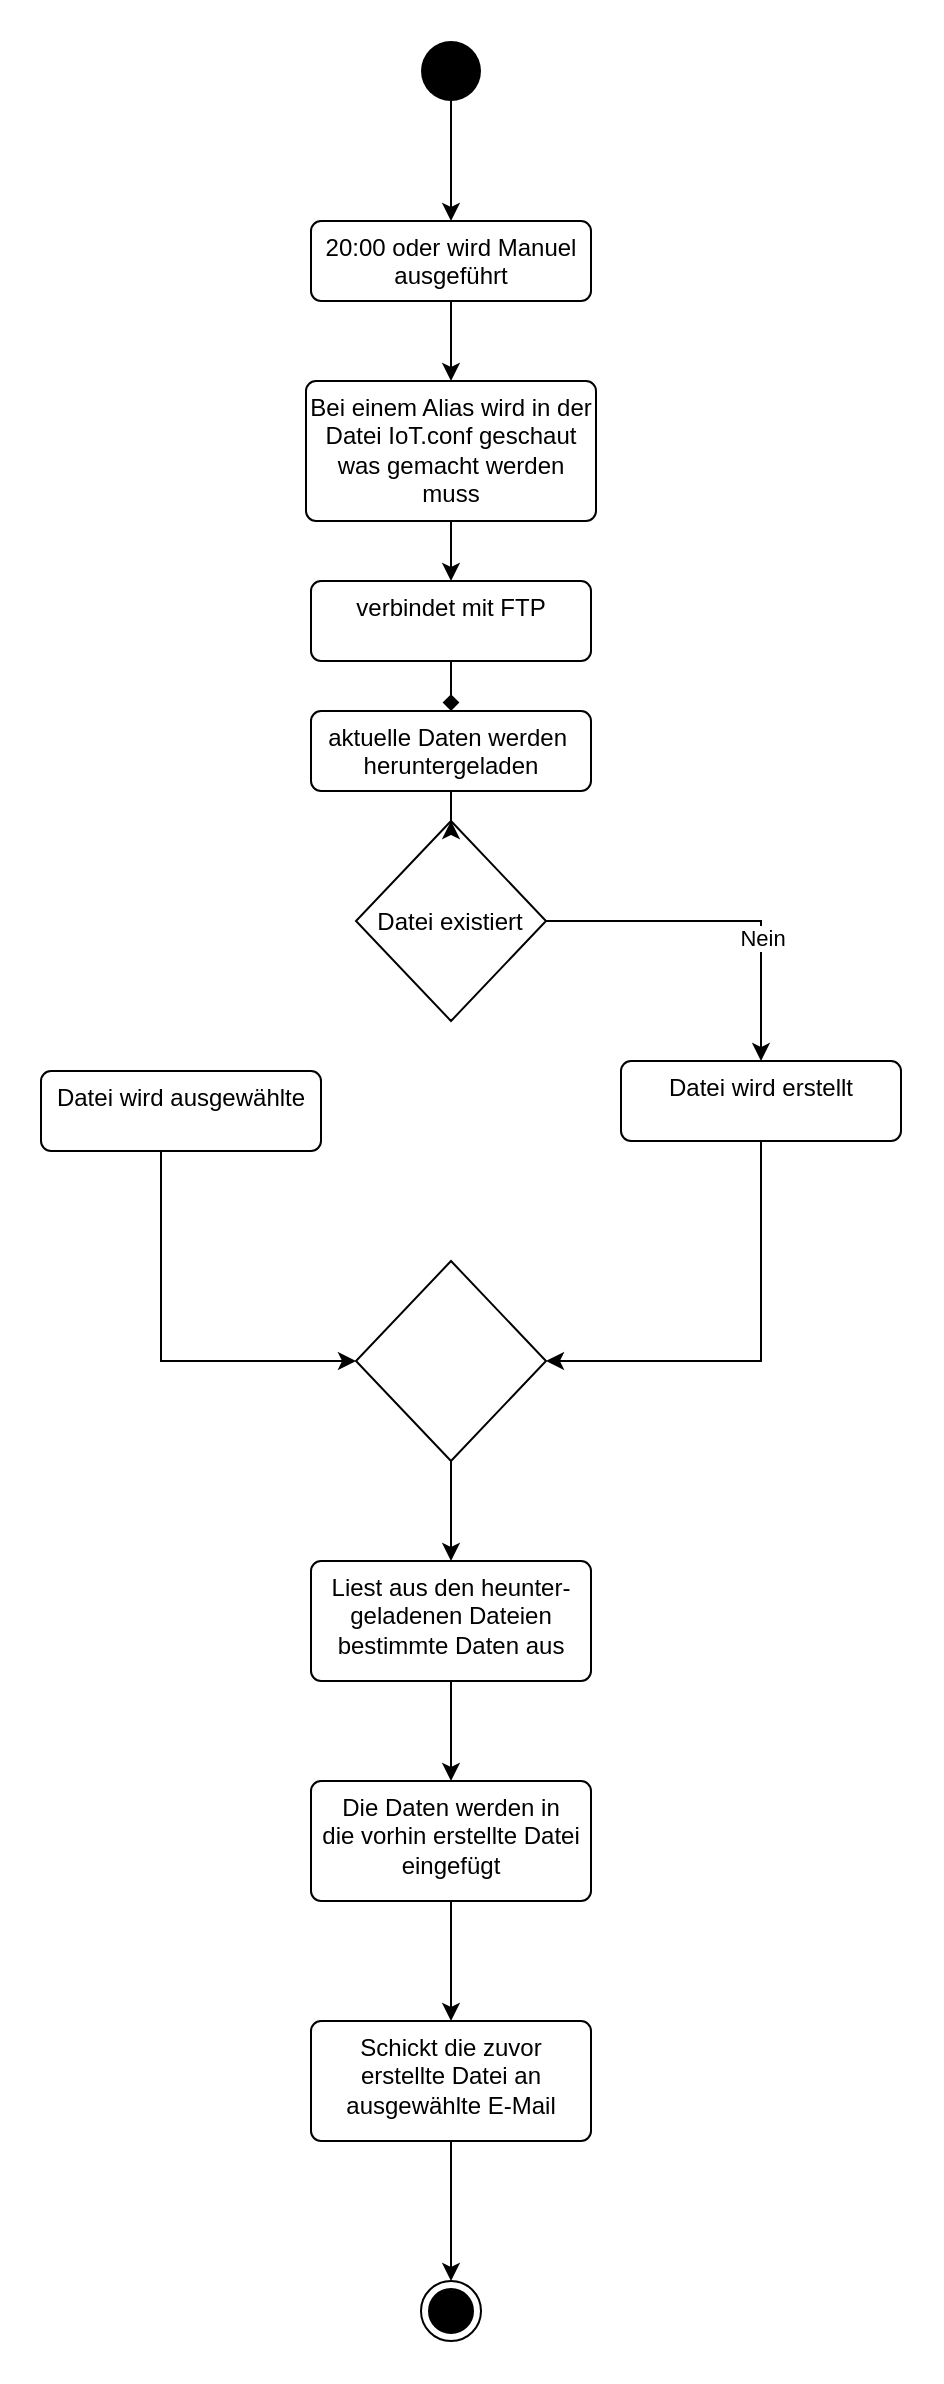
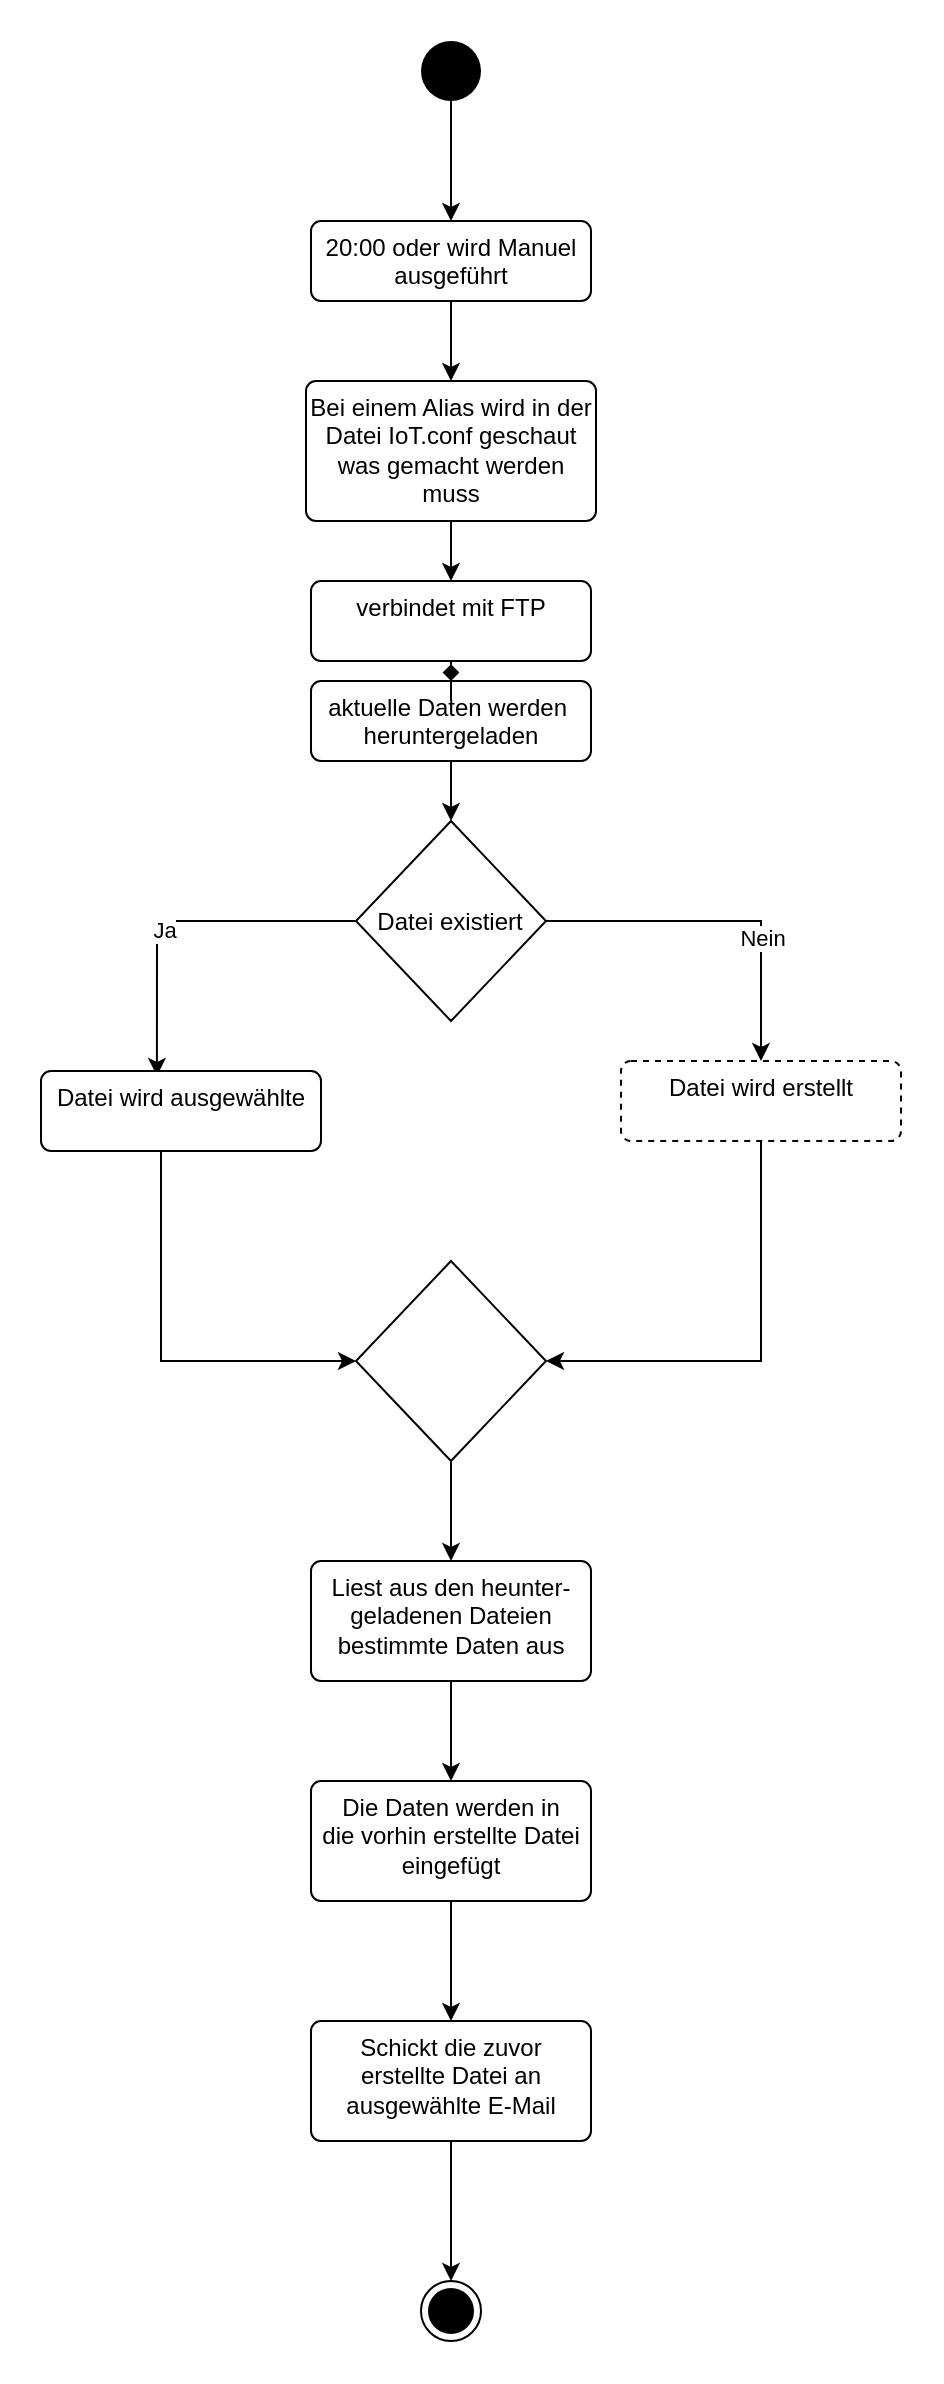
node "aktuelle Daten werden heruntergeladen": moved (451, 751) -> (451, 721)
edge "Datei existiert" -> "Datei wird ausgewählte": added, label "Ja"
node "Datei wird erstellt": style solid -> dashed
